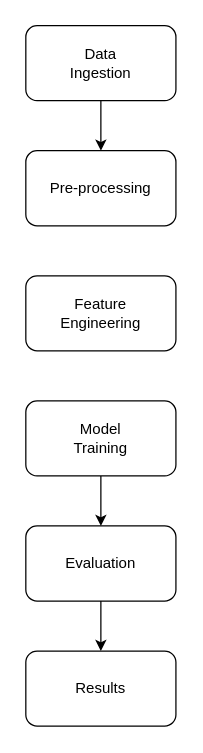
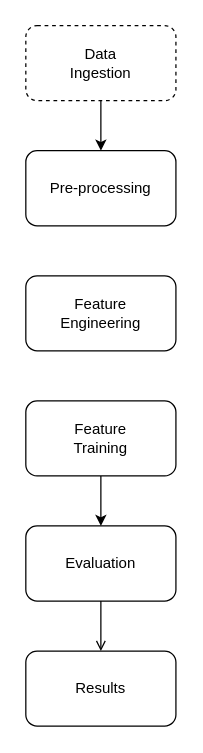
node "Data Ingestion": style solid -> dashed
node "Model Training": label "Model Training" -> "Feature Training"
edge "Evaluation" -> "Results": arrowhead classic -> open
